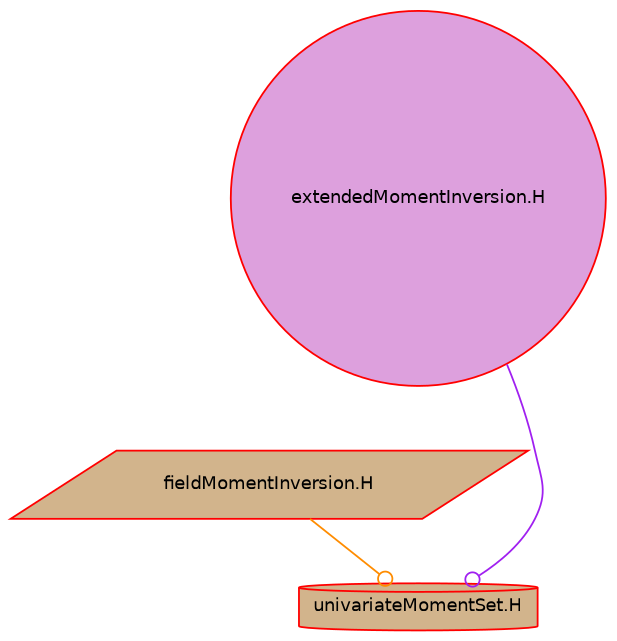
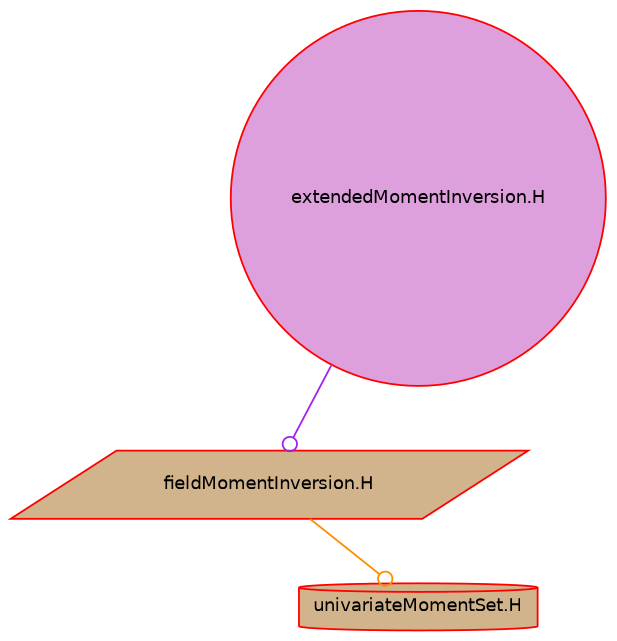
edge "extendedMomentInversion.H" -> "univariateMomentSet.H": now "extendedMomentInversion.H" -> "fieldMomentInversion.H"
